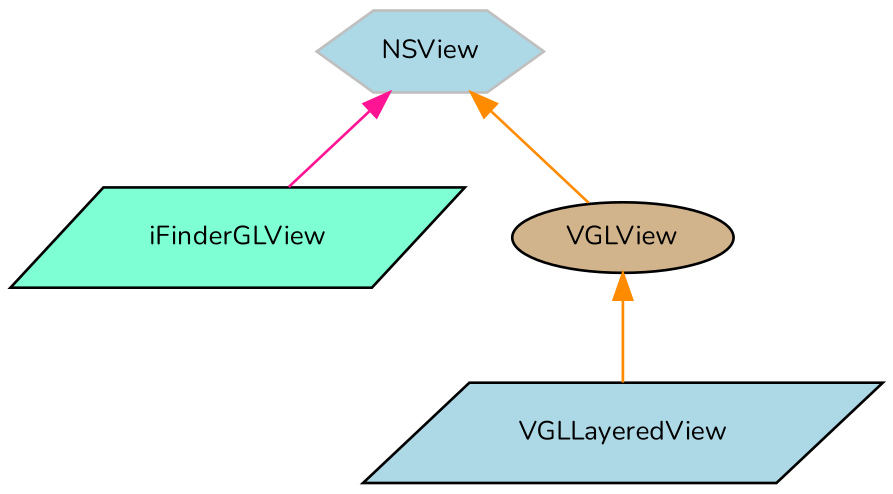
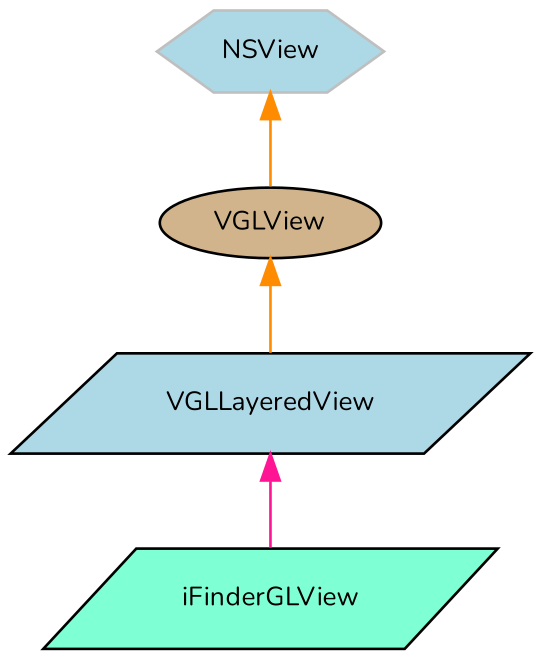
edge "iFinderGLView" -> "NSView": now "iFinderGLView" -> "VGLLayeredView"
